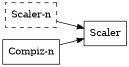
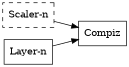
node "Scaler": label "Scaler" -> "Compiz"
node "Compiz-n": label "Compiz-n" -> "Layer-n"
